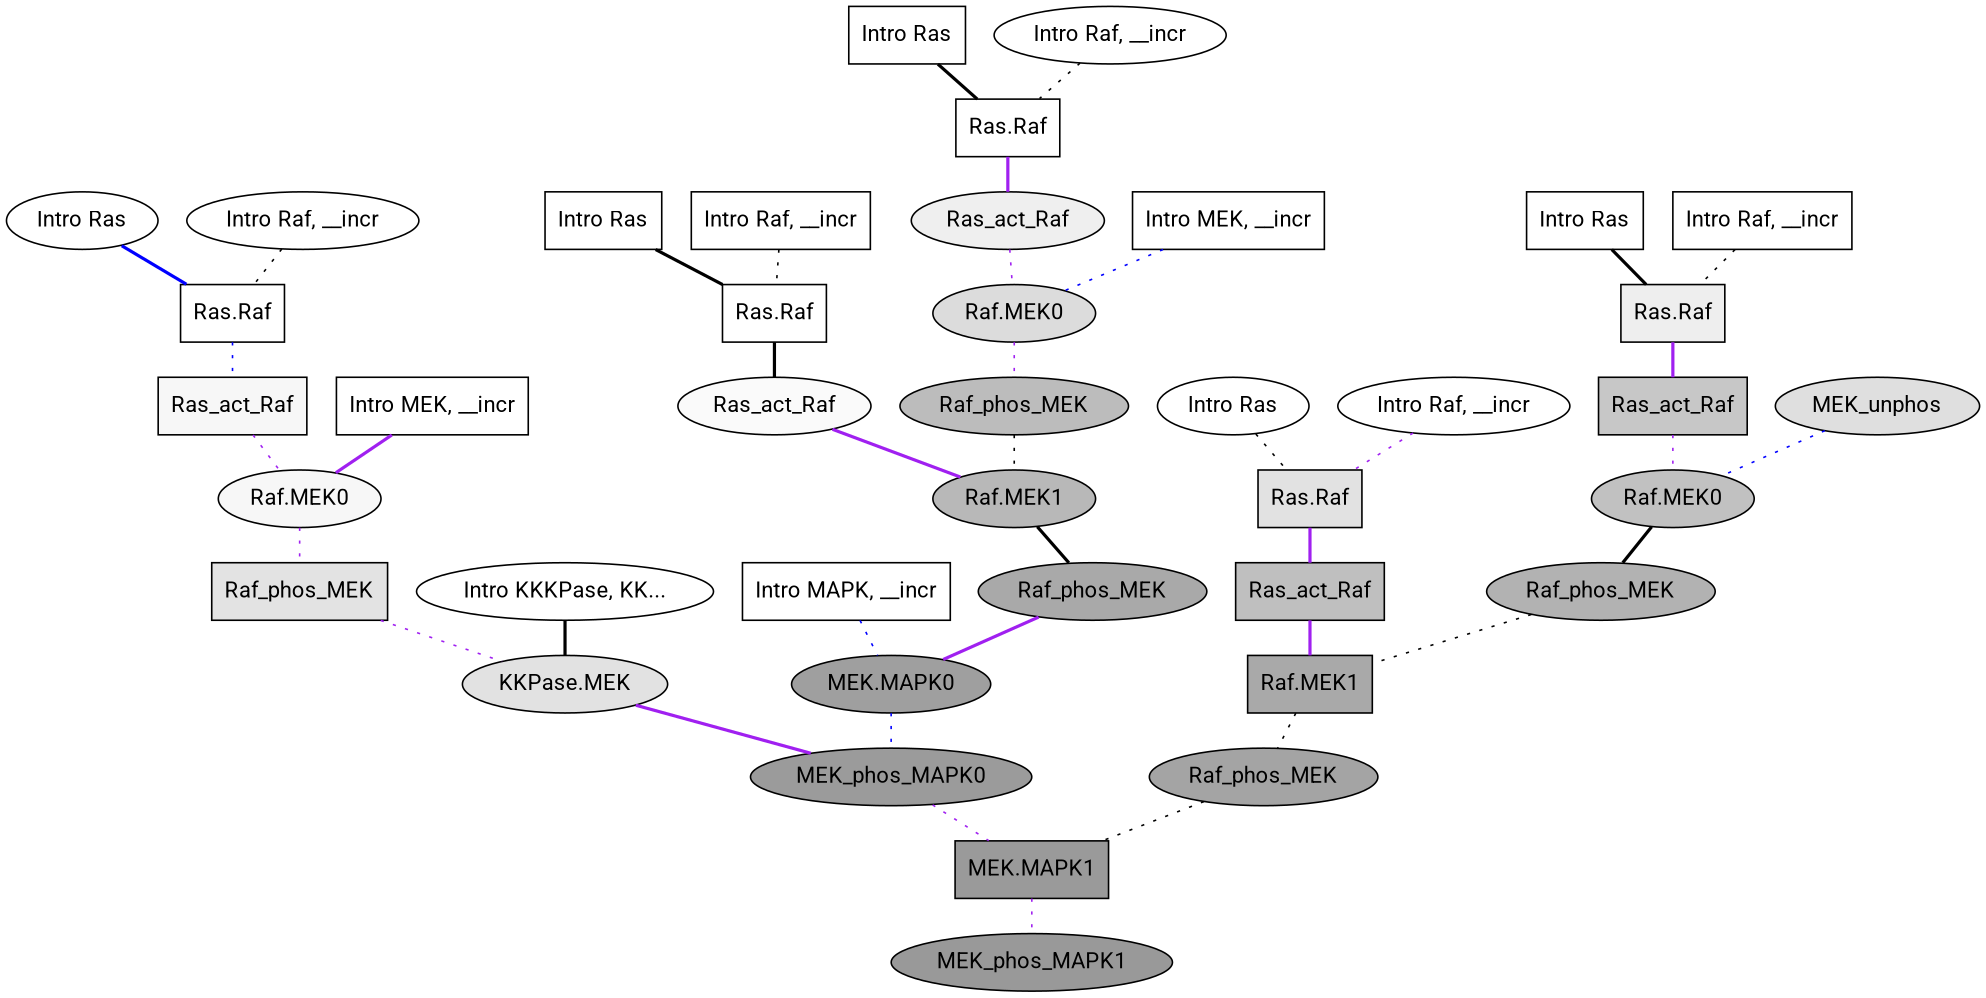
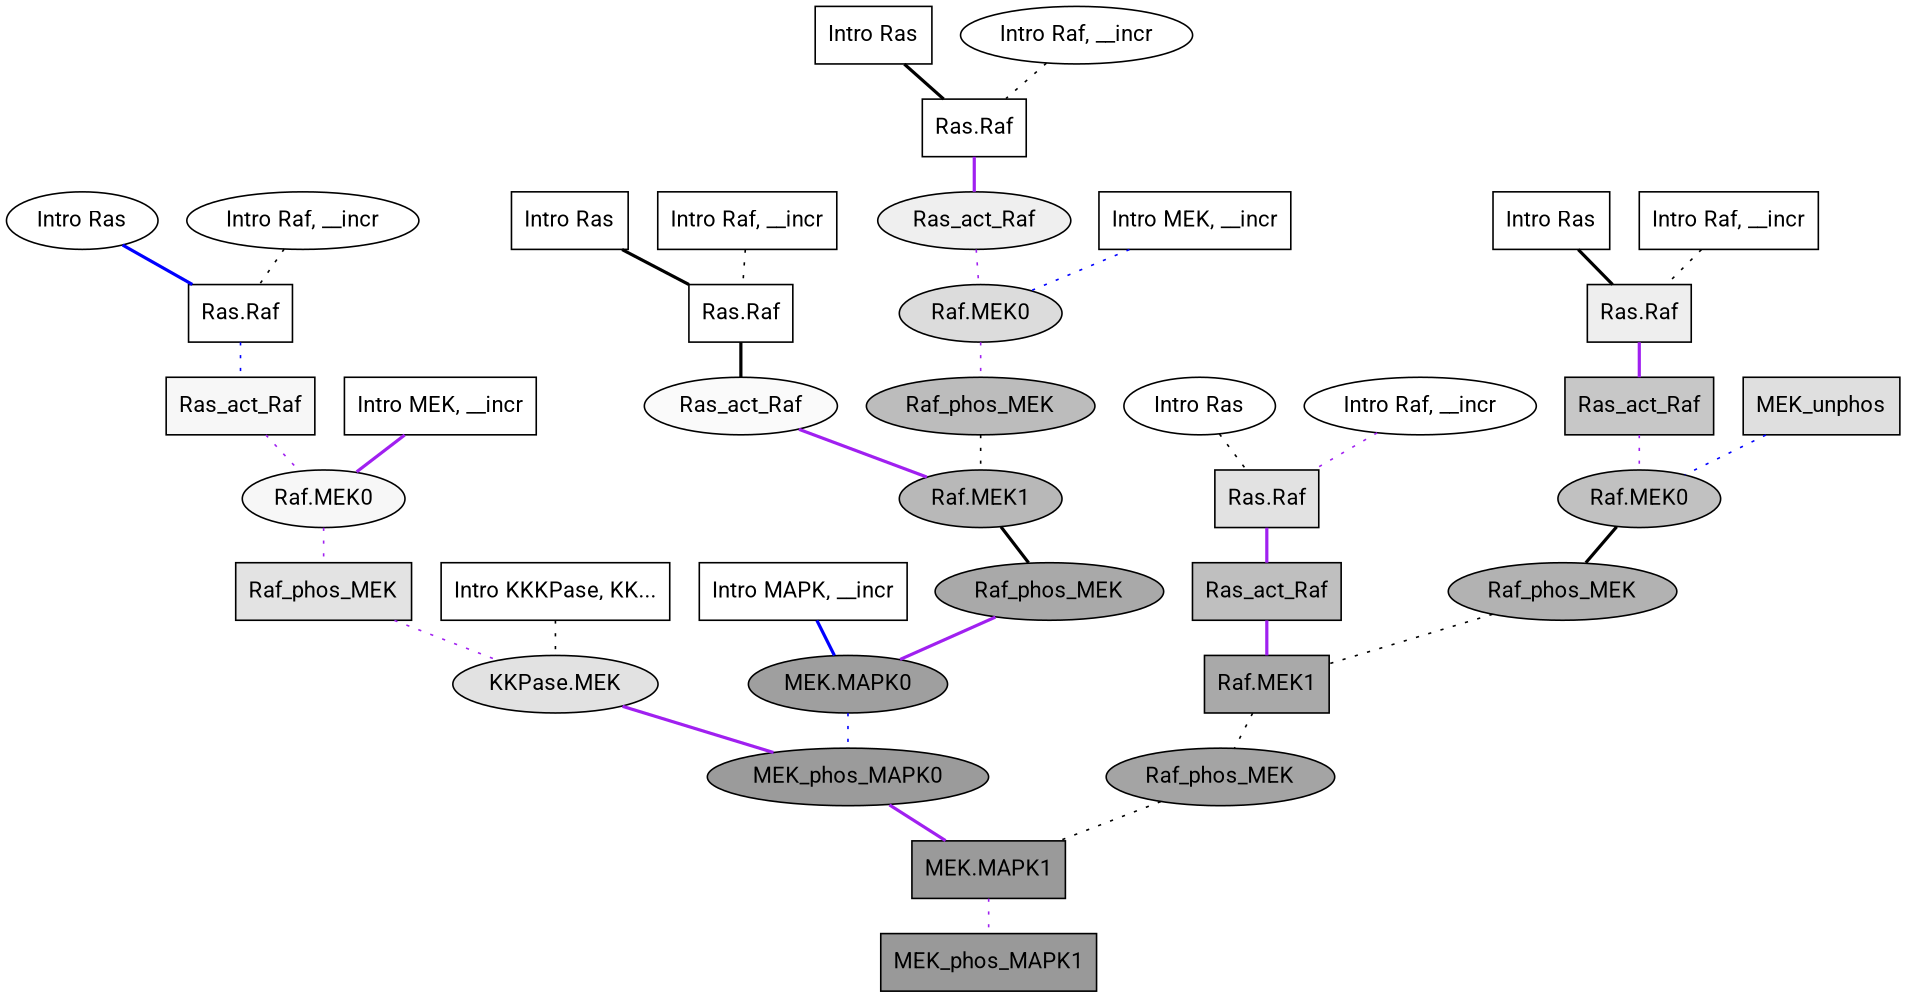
node "MEK_unphos": shape ellipse -> box
node "Intro KKKPase, KK...": shape ellipse -> box
edge "Intro KKKPase, KK..." -- "KKPase.MEK": style bold -> dotted
edge "Intro MAPK, __incr" -- "MEK.MAPK0": style dotted -> bold
edge "MEK_phos_MAPK0" -- "MEK.MAPK1": style dotted -> bold
node "MEK_phos_MAPK1": shape ellipse -> box
